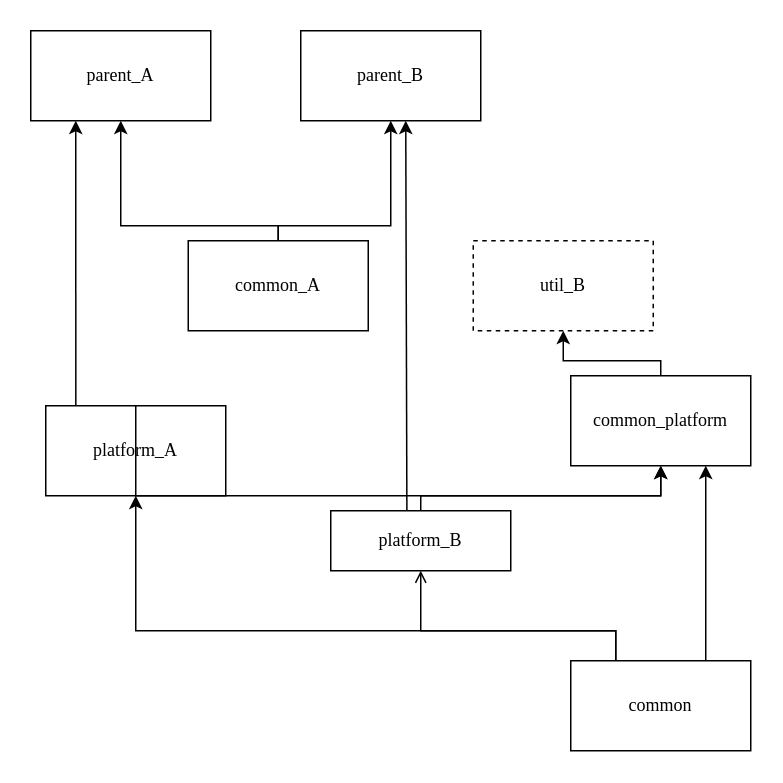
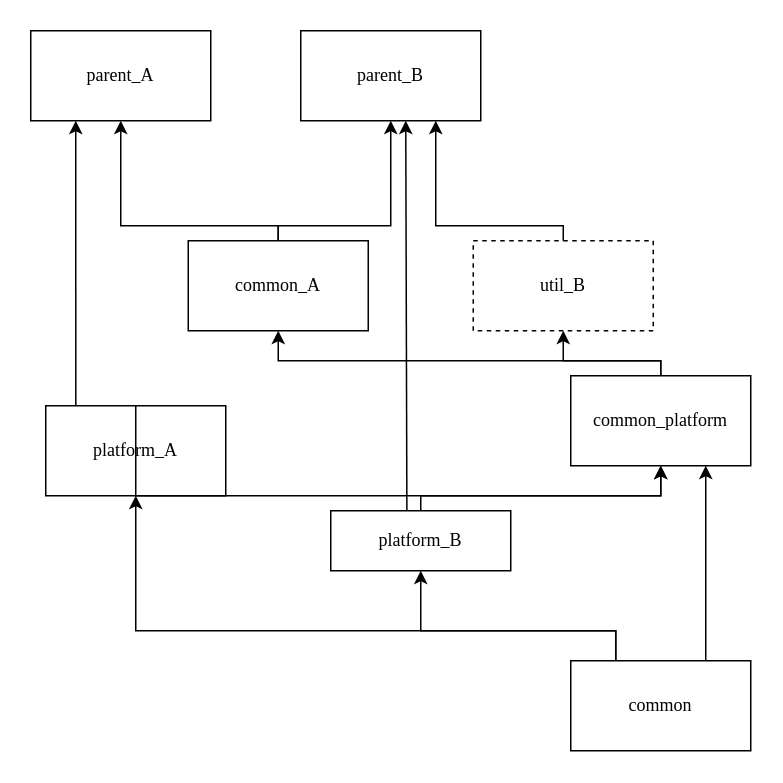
edge "util_B" -> "parent_B": added
edge "common_platform" -> "common_A": added
edge "common" -> "platform_B": arrowhead open -> classic
